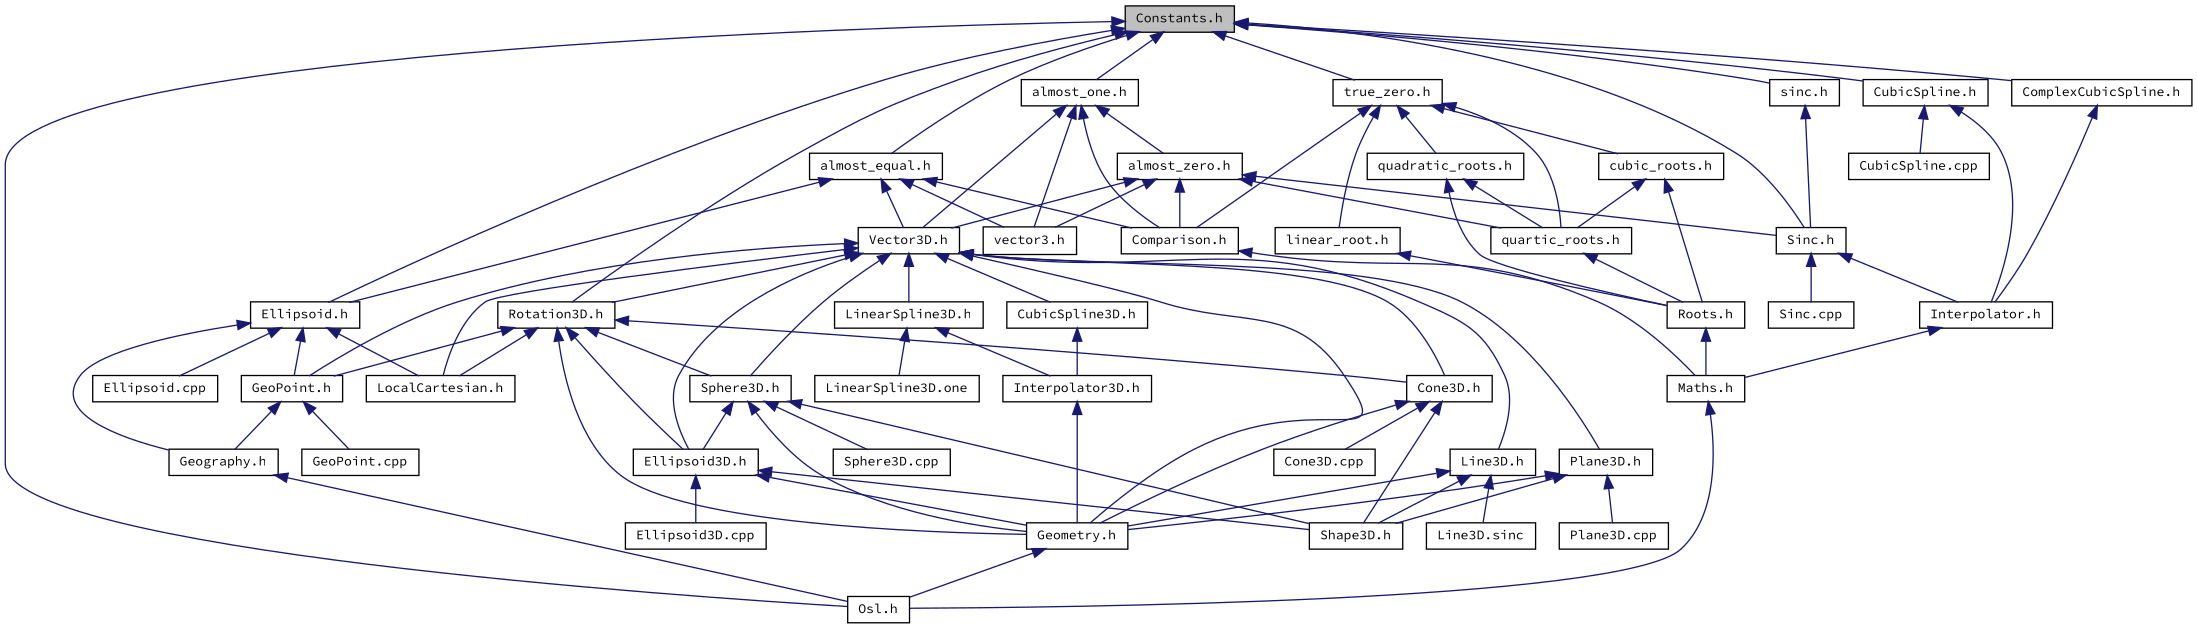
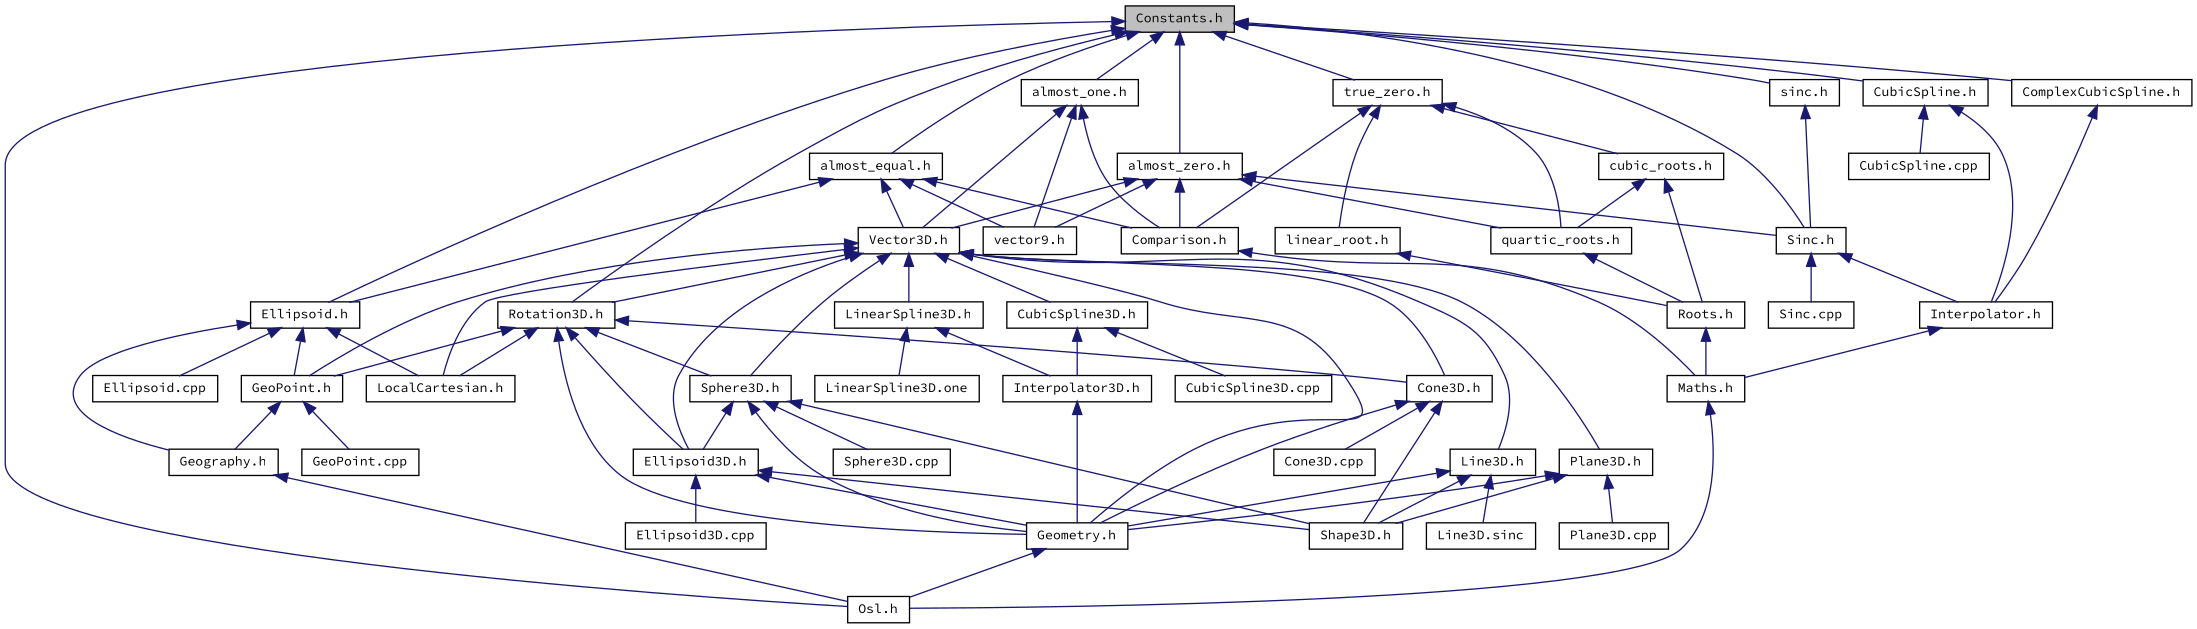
edge "almost_zero.h" -> "almost_one.h": now "almost_zero.h" -> "Constants.h"
node "quadratic_roots.h": removed
node "vector3.h": label "vector3.h" -> "vector9.h"
node "CubicSpline3D.cpp": added
